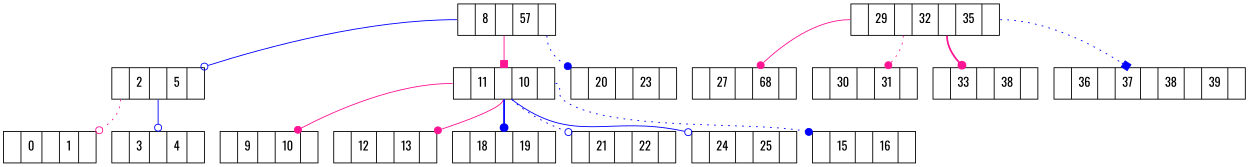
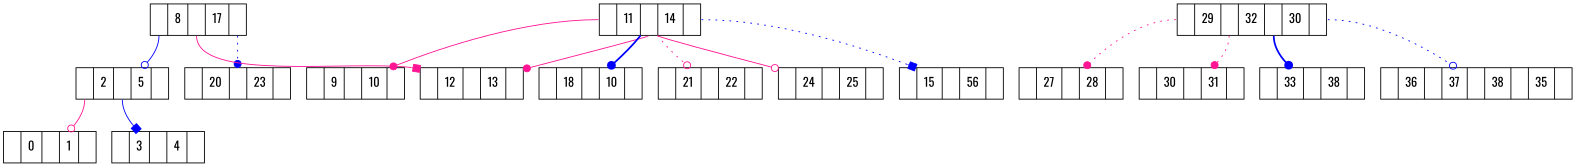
node "8": text "57" -> "17"
node "29": text "35" -> "30"
edge "29" -> "27": style solid -> dotted
edge "29" -> "36": arrowhead box -> odot
edge "8" -> "11": now "8" -> "12"
edge "29" -> "33": color deeppink -> blue
node "11": text "10" -> "14"
node "27": text "68" -> "28"
node "36": text "39" -> "35"
edge "2" -> "3": arrowhead odot -> box
edge "2" -> "0": style dotted -> solid
edge "11" -> "21": color blue -> deeppink
edge "11" -> "15": arrowhead dot -> box
edge "11" -> "24": color blue -> deeppink
node "18": text "19" -> "10"
node "15": text "16" -> "56"
